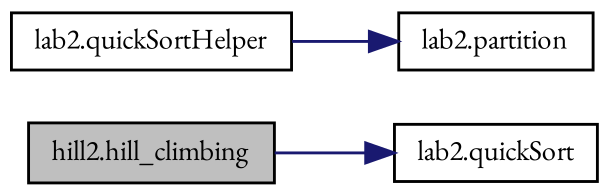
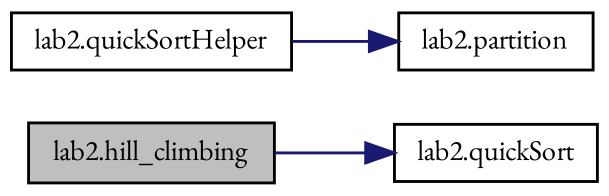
node "hill2.hill_climbing": label "hill2.hill_climbing" -> "lab2.hill_climbing"
